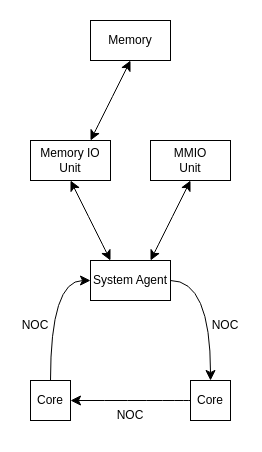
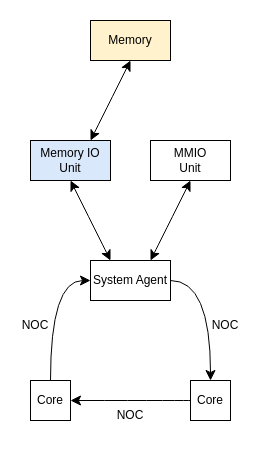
node "Memory": fillcolor #ffffff -> #fff2cc
node "Memory IO Unit": fillcolor #ffffff -> #dae8fc
